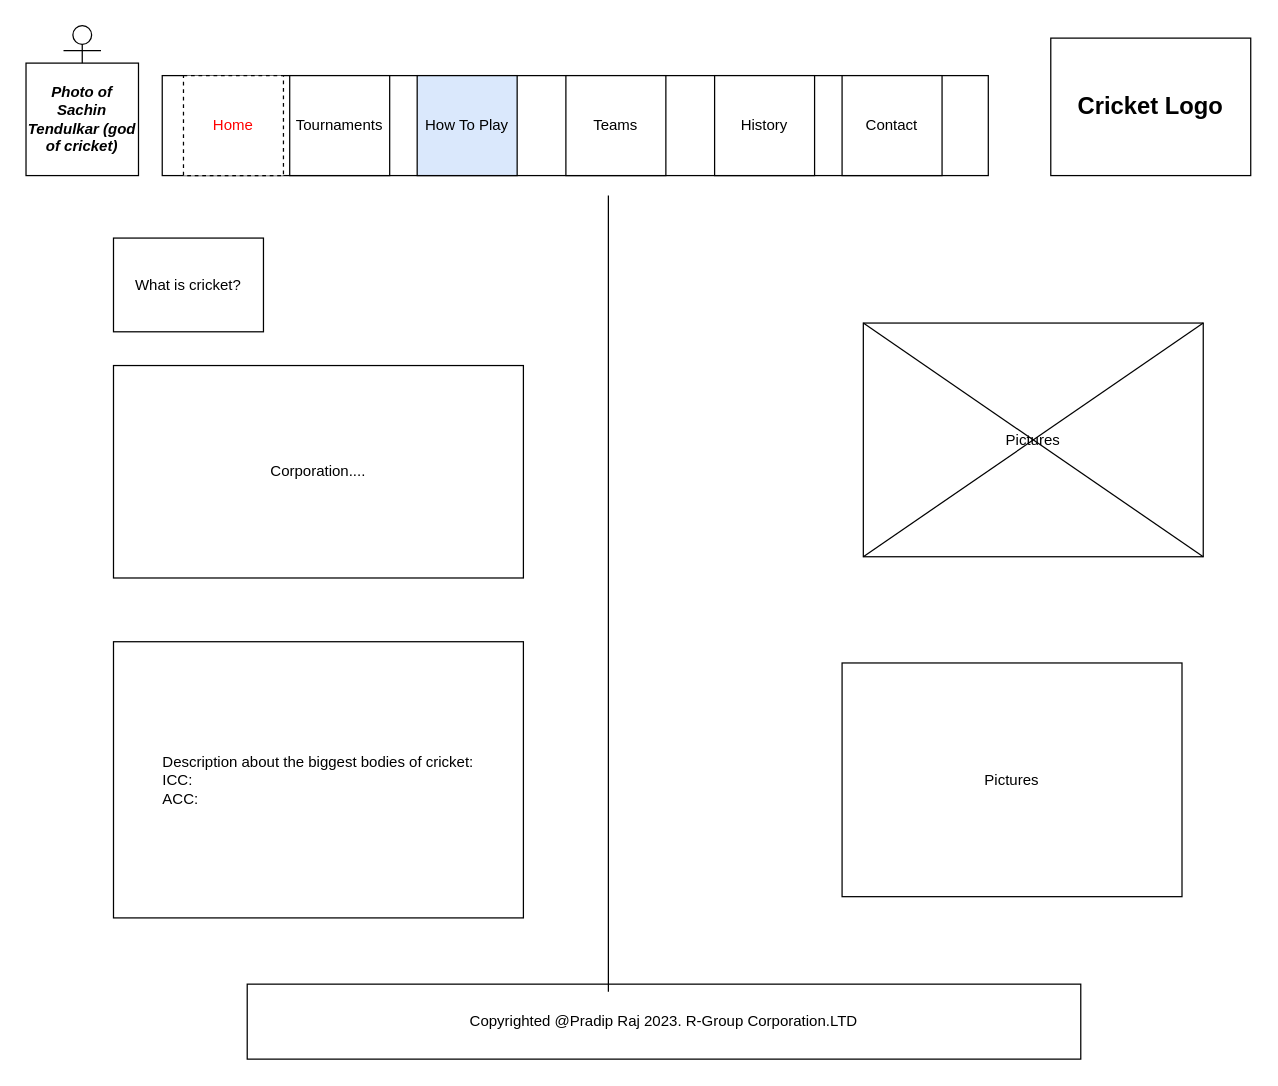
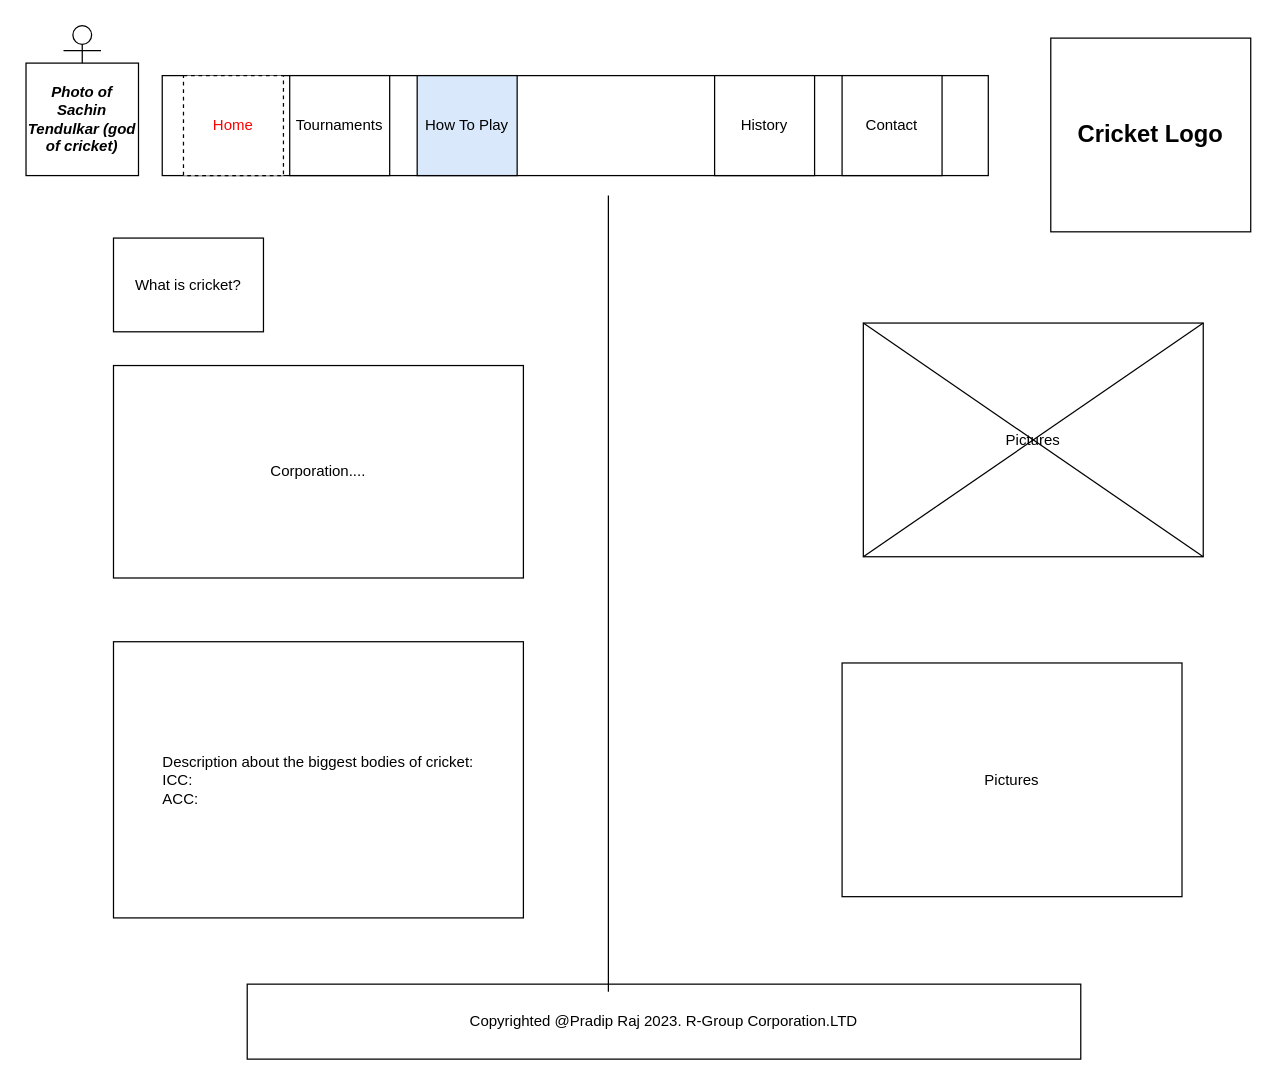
node "Cricket Logo": size 200x138 -> 200x194
node "Teams": removed
